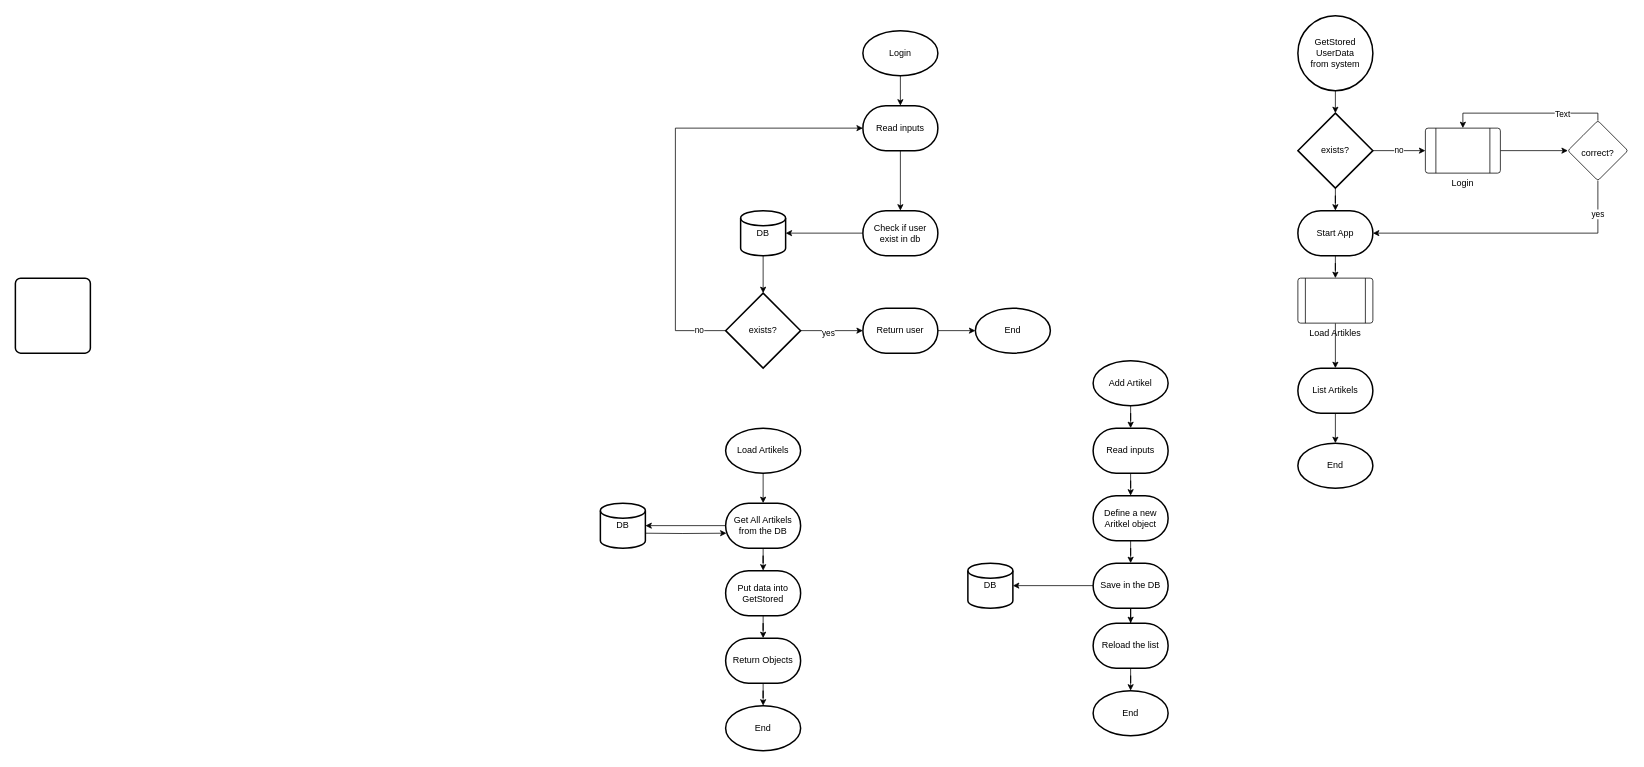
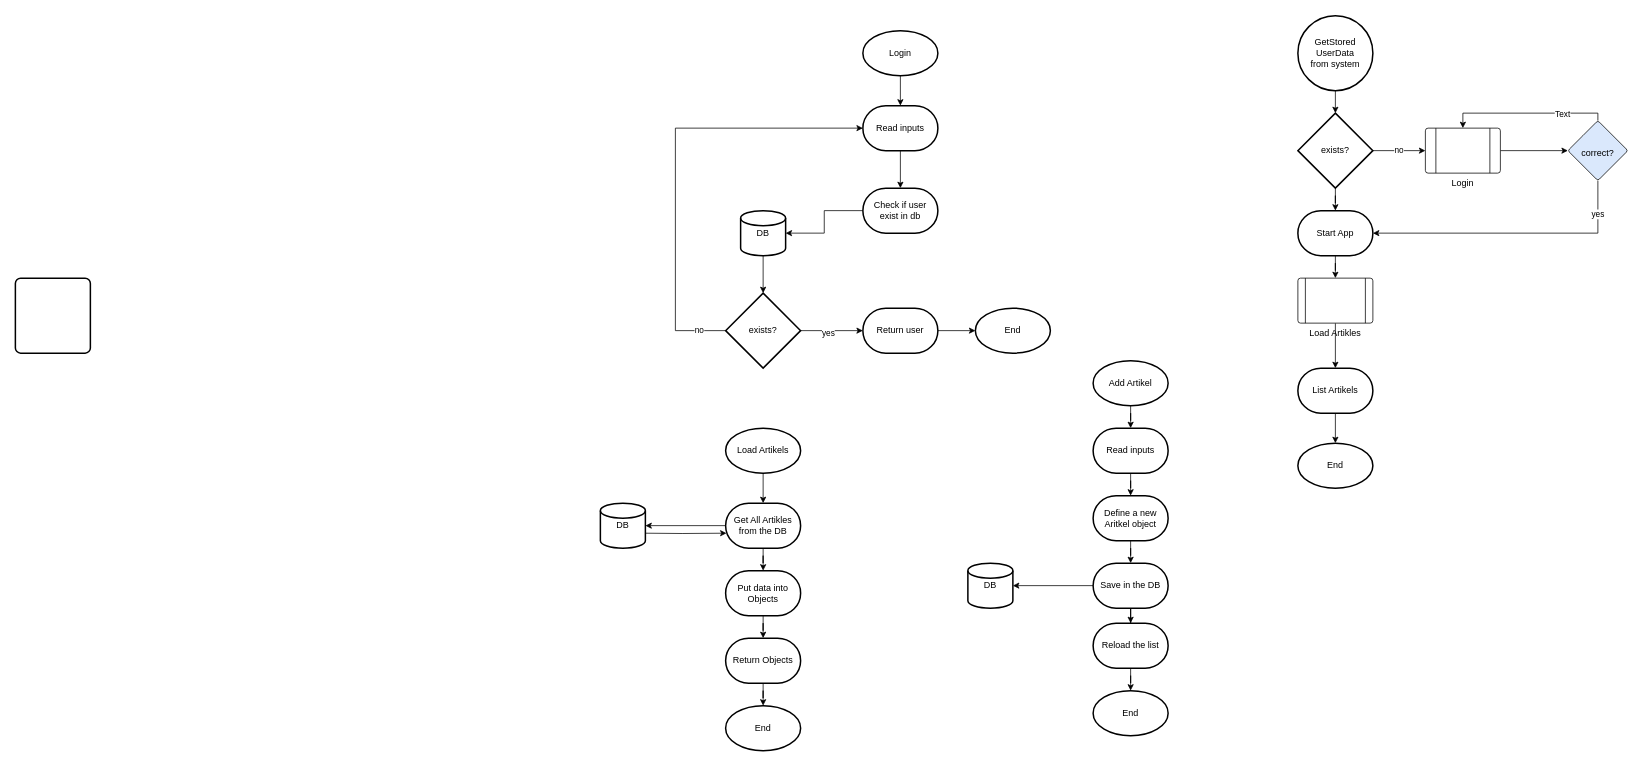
node "correct?": fillcolor #ffffff -> #dae8fc
node "Check if user exist in db": moved (900, 233) -> (900, 210)
node "Get All Artikels from the DB": label "Get All Artikels from the DB" -> "Get All Artikles from the DB"
node "Put data into GetStored": label "Put data into GetStored" -> "Put data into Objects"
